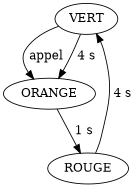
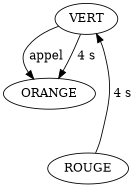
edge "ORANGE" -> "ROUGE": removed, label "1 s"
